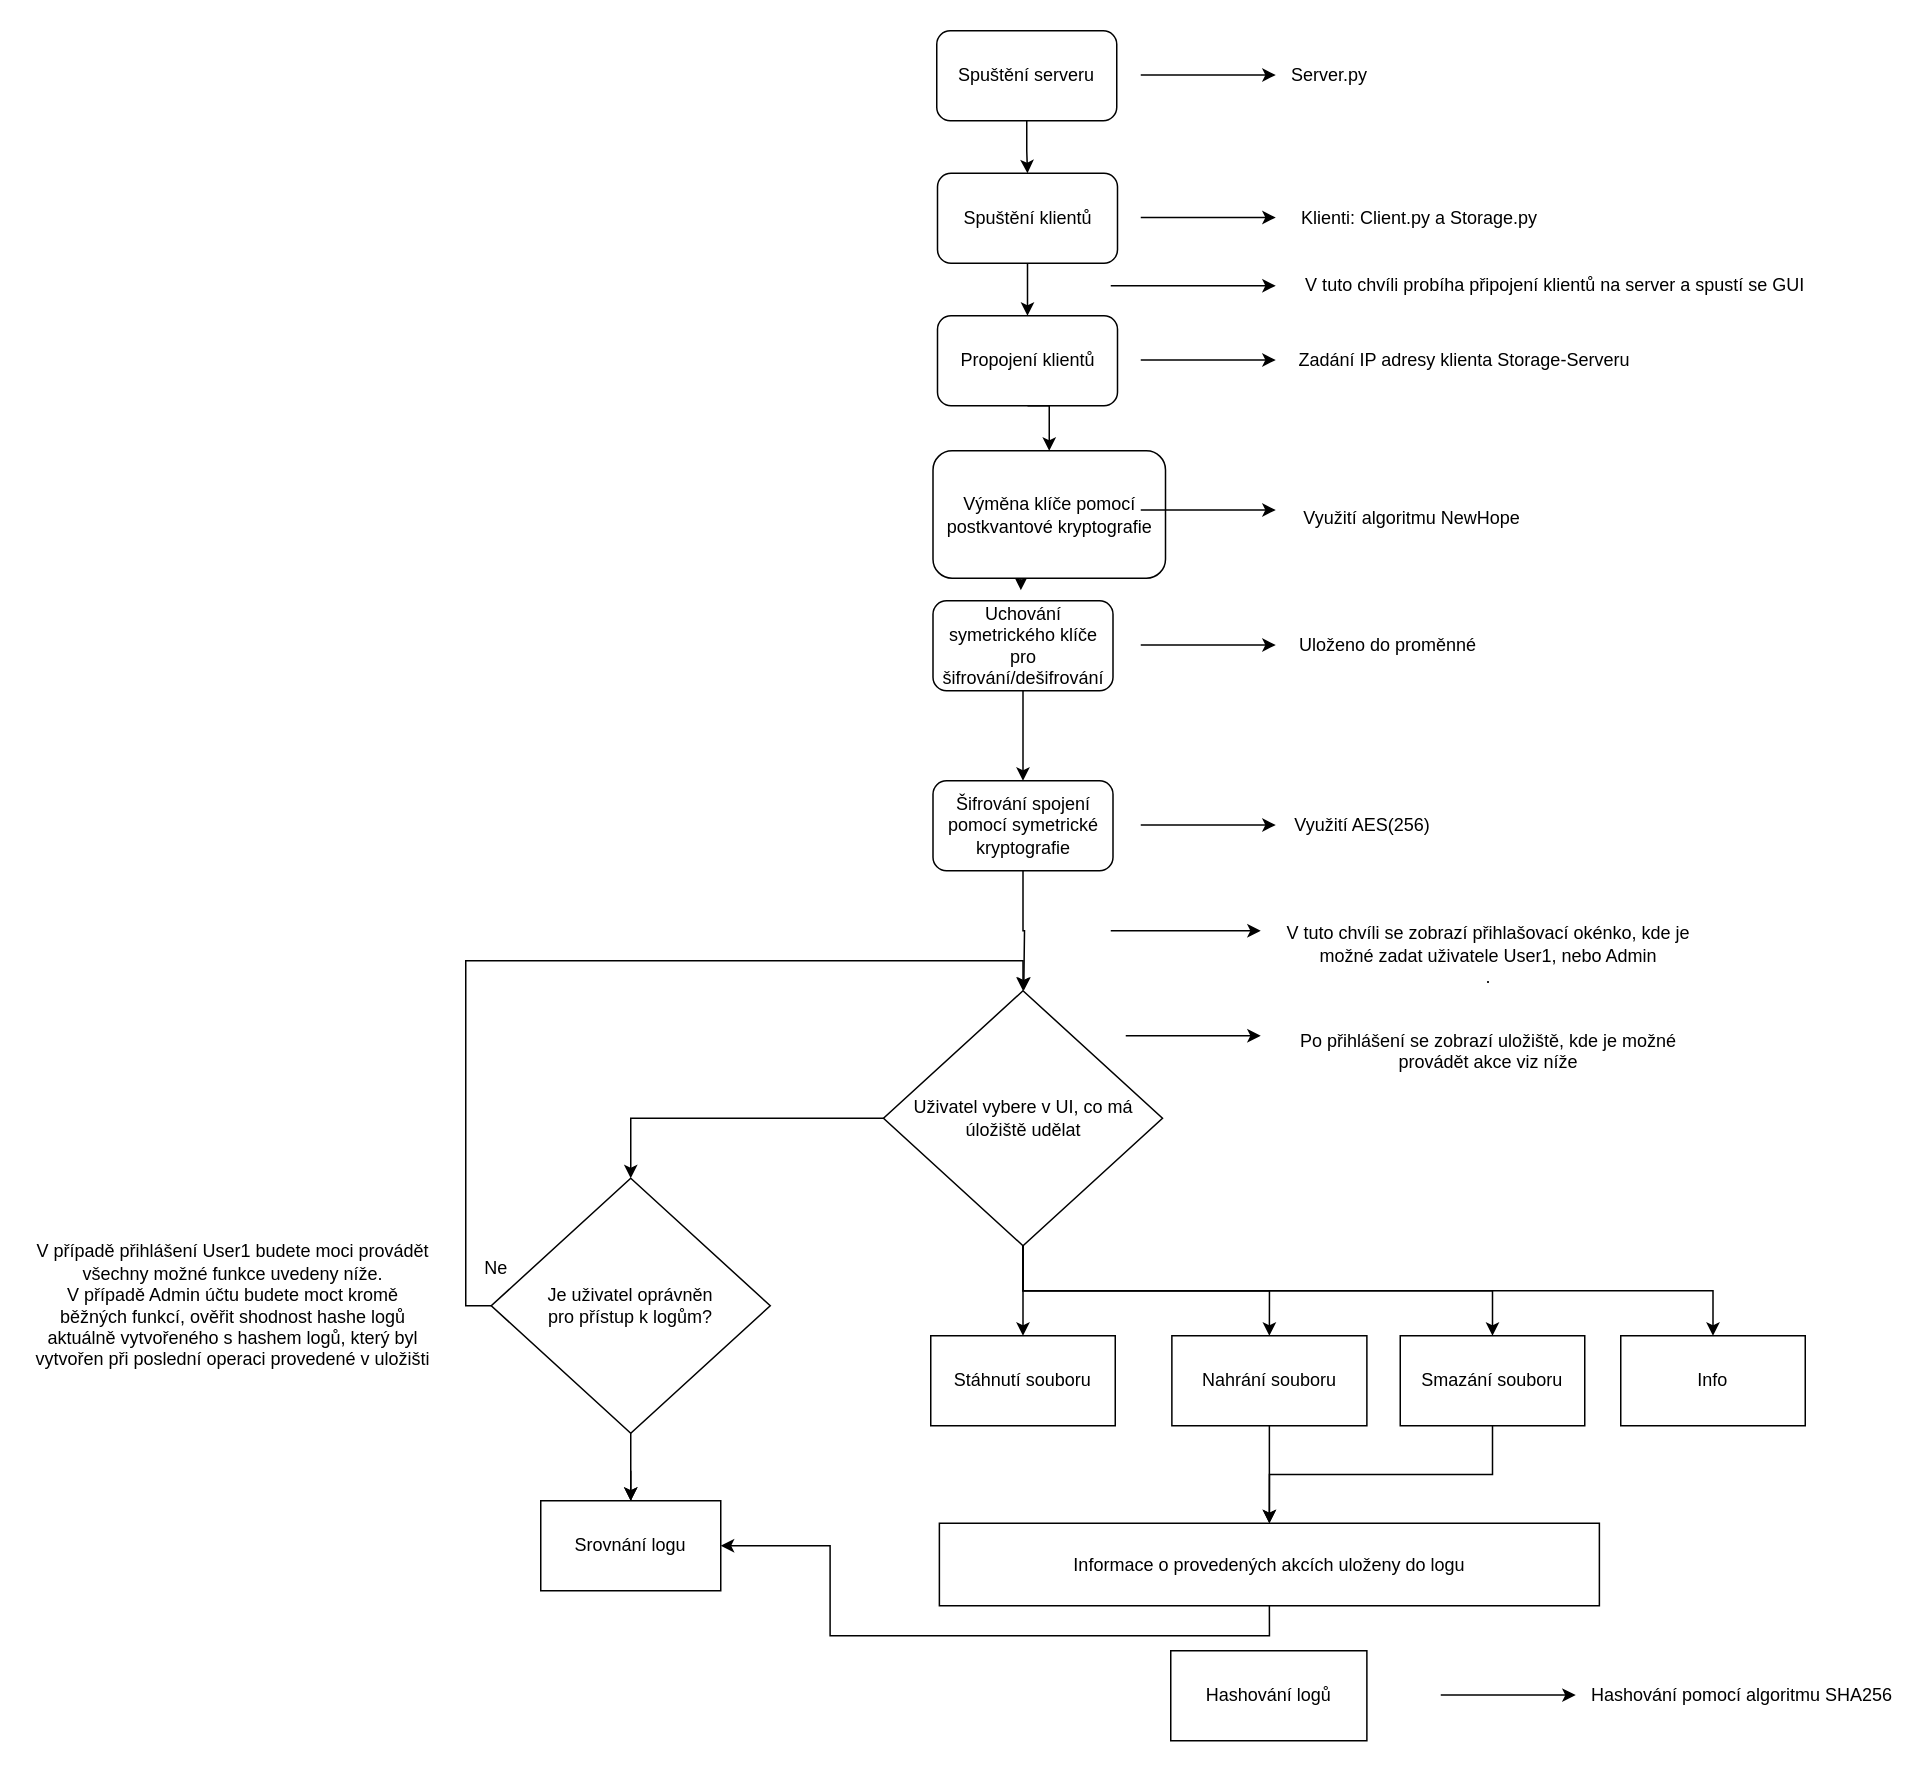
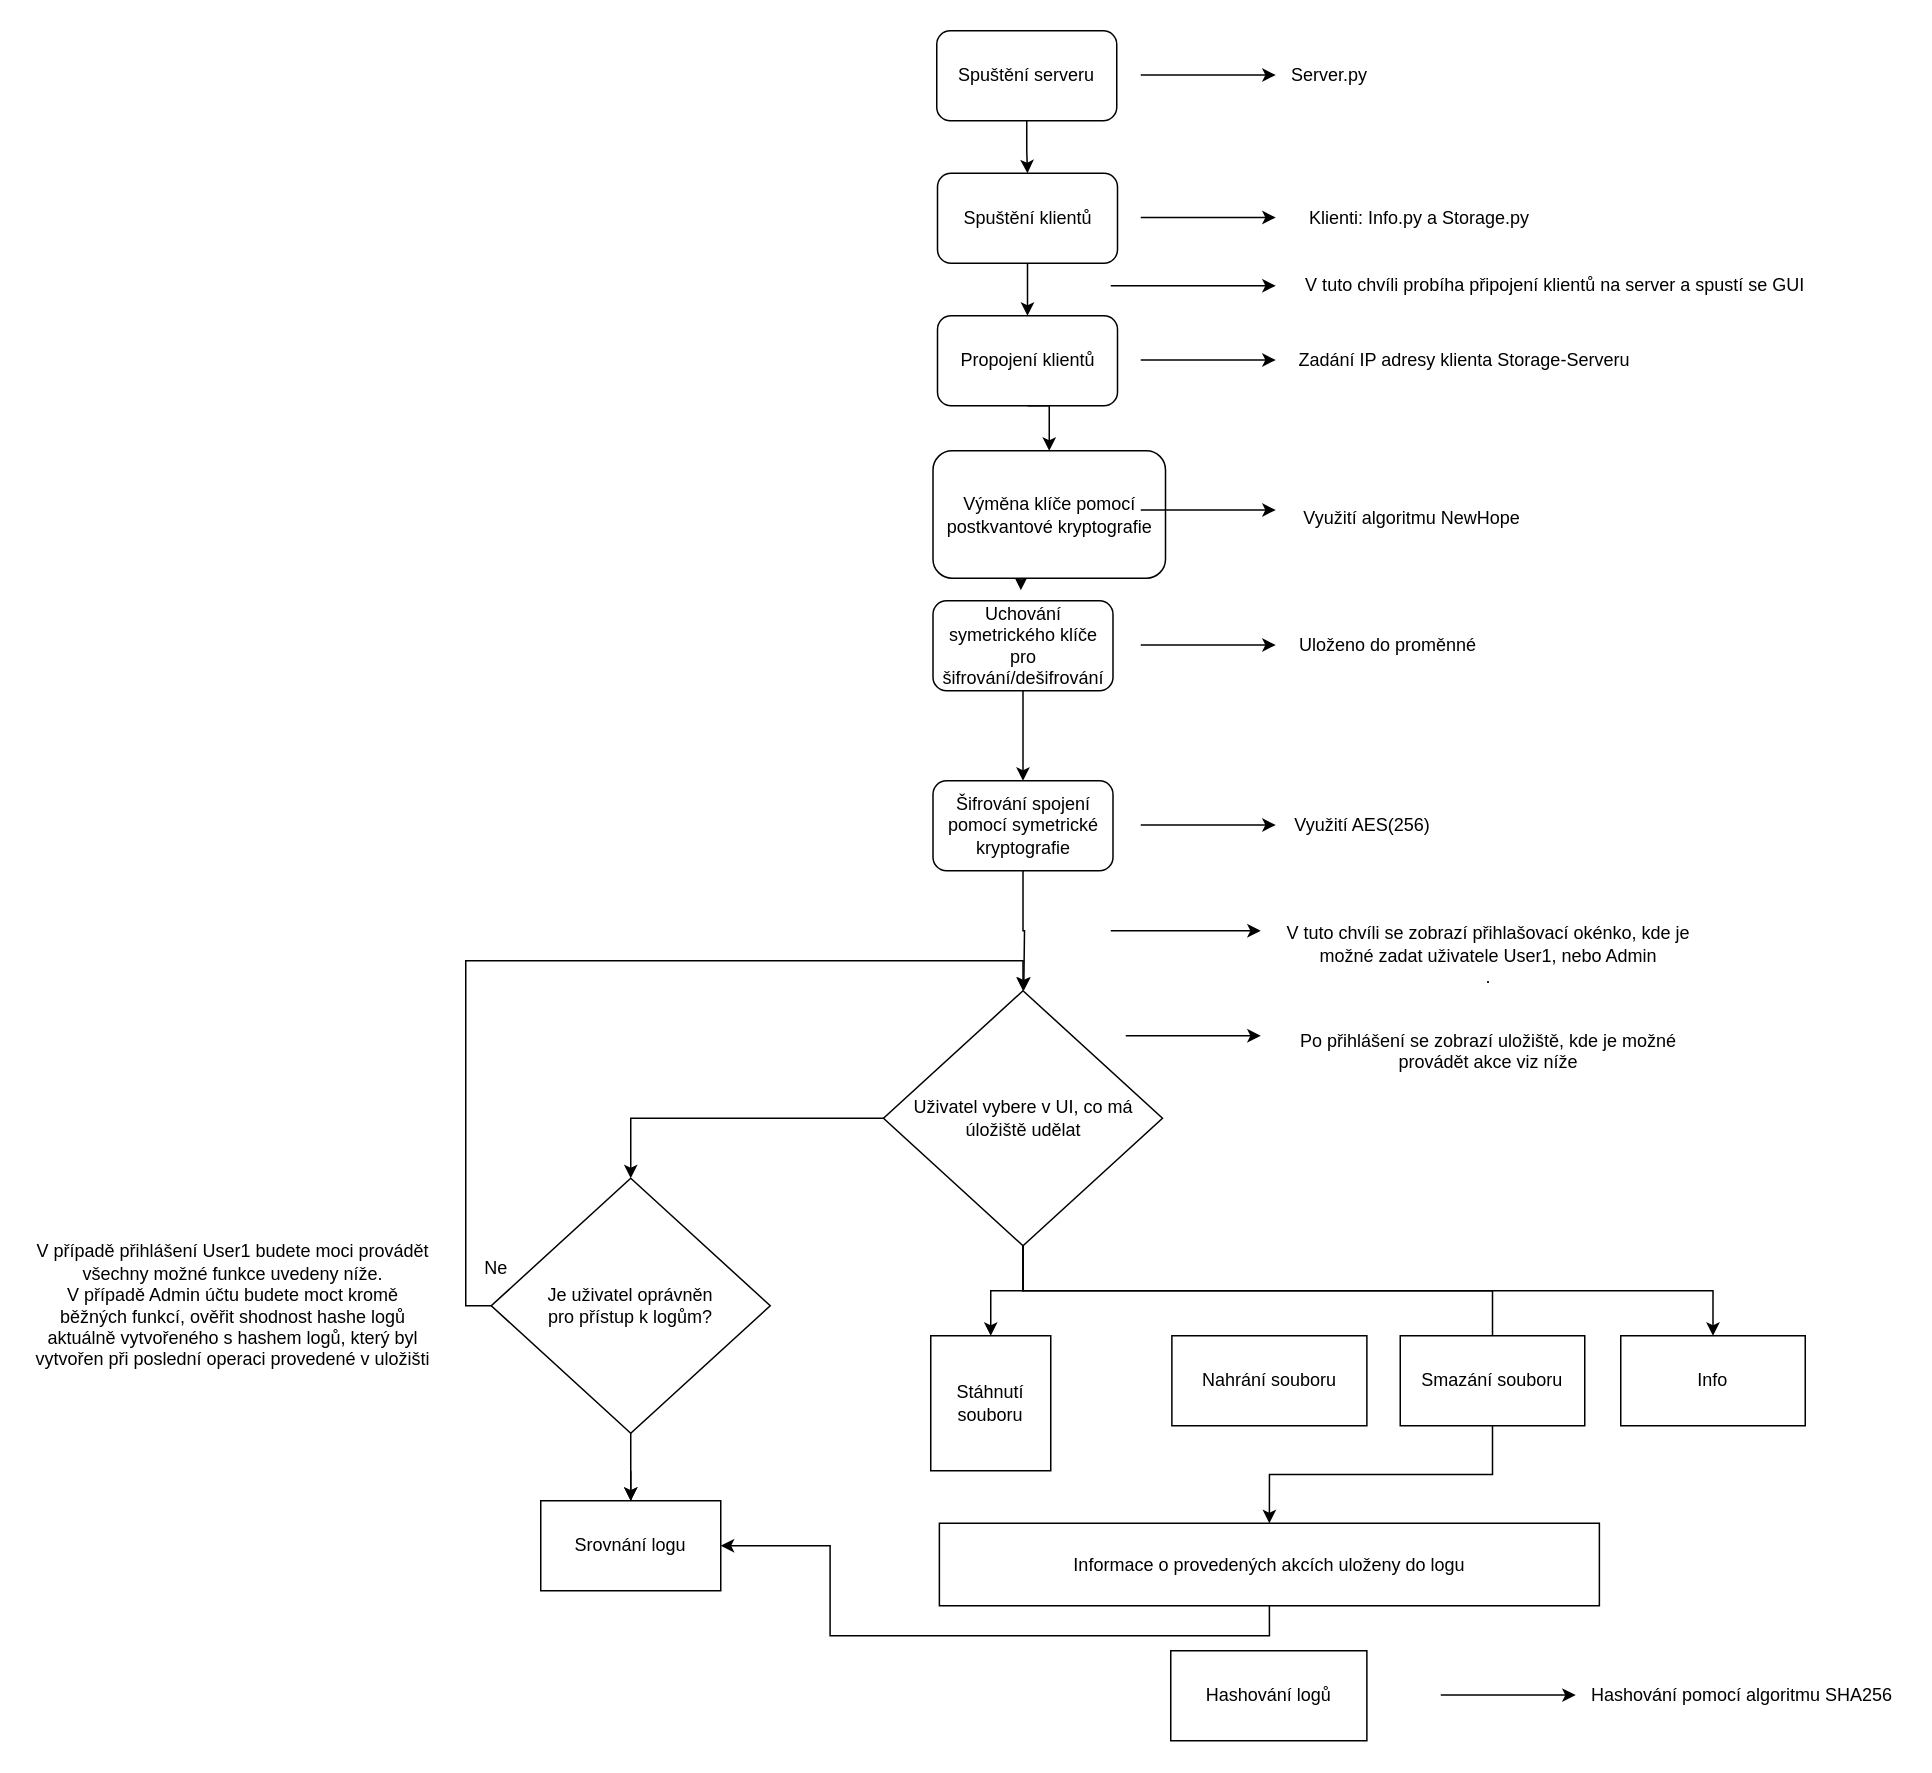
node "Klienti: Client.py a Storage.py": label "Klienti: Client.py a Storage.py" -> "Klienti: Info.py a Storage.py"
edge "Uživatel vybere v UI, co má úložiště udělat" -> "Nahrání souboru": removed
edge "Uživatel vybere v UI, co má úložiště udělat" -> "Smazání souboru": arrowhead classic -> none
node "Stáhnutí souboru": size 185x90 -> 120x135
edge "Nahrání souboru" -> "Informace o provedených akcích uloženy do logu": removed
